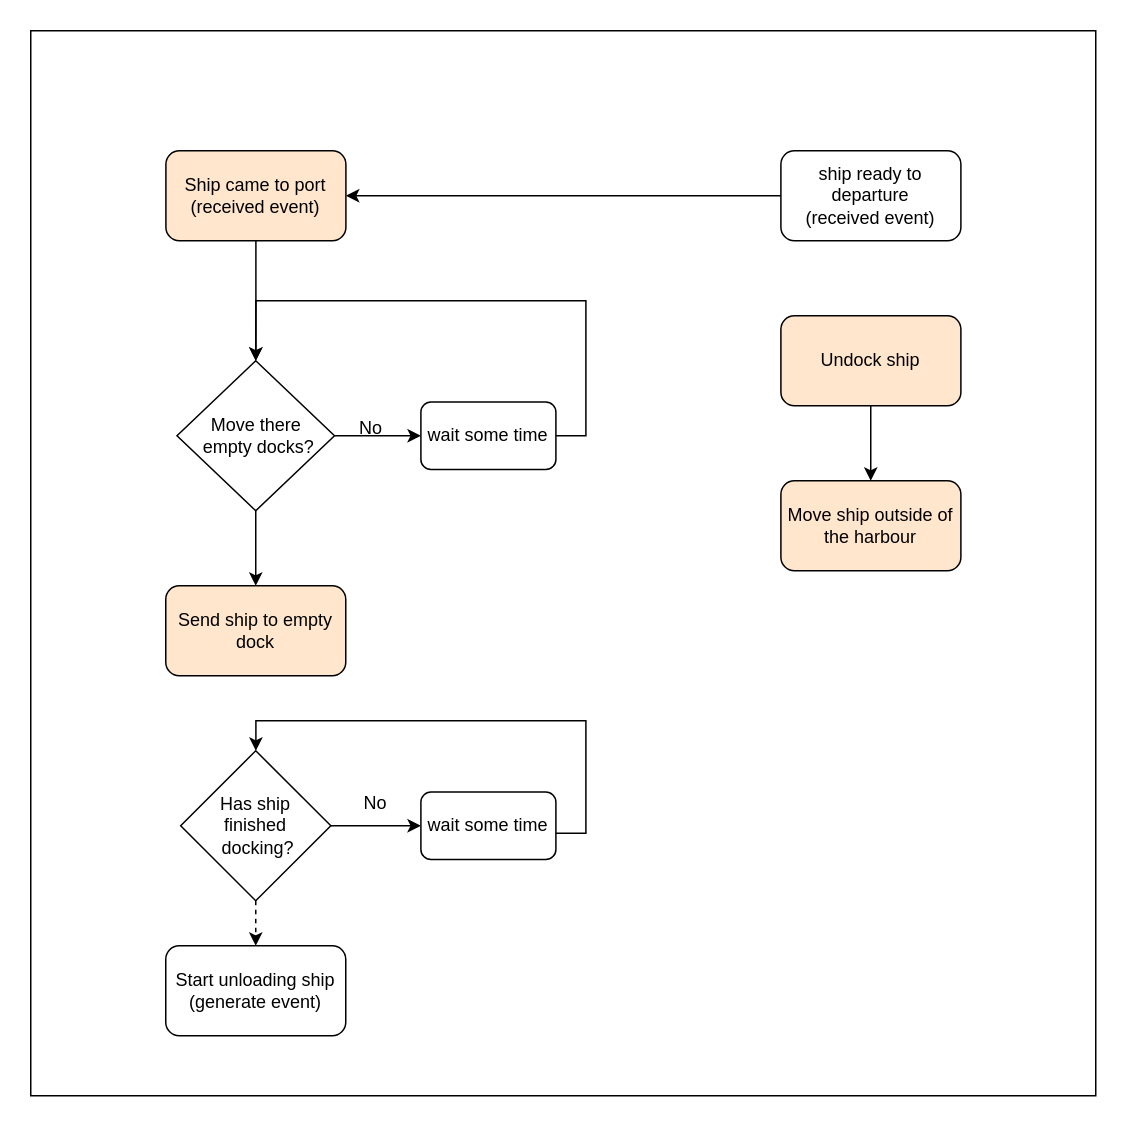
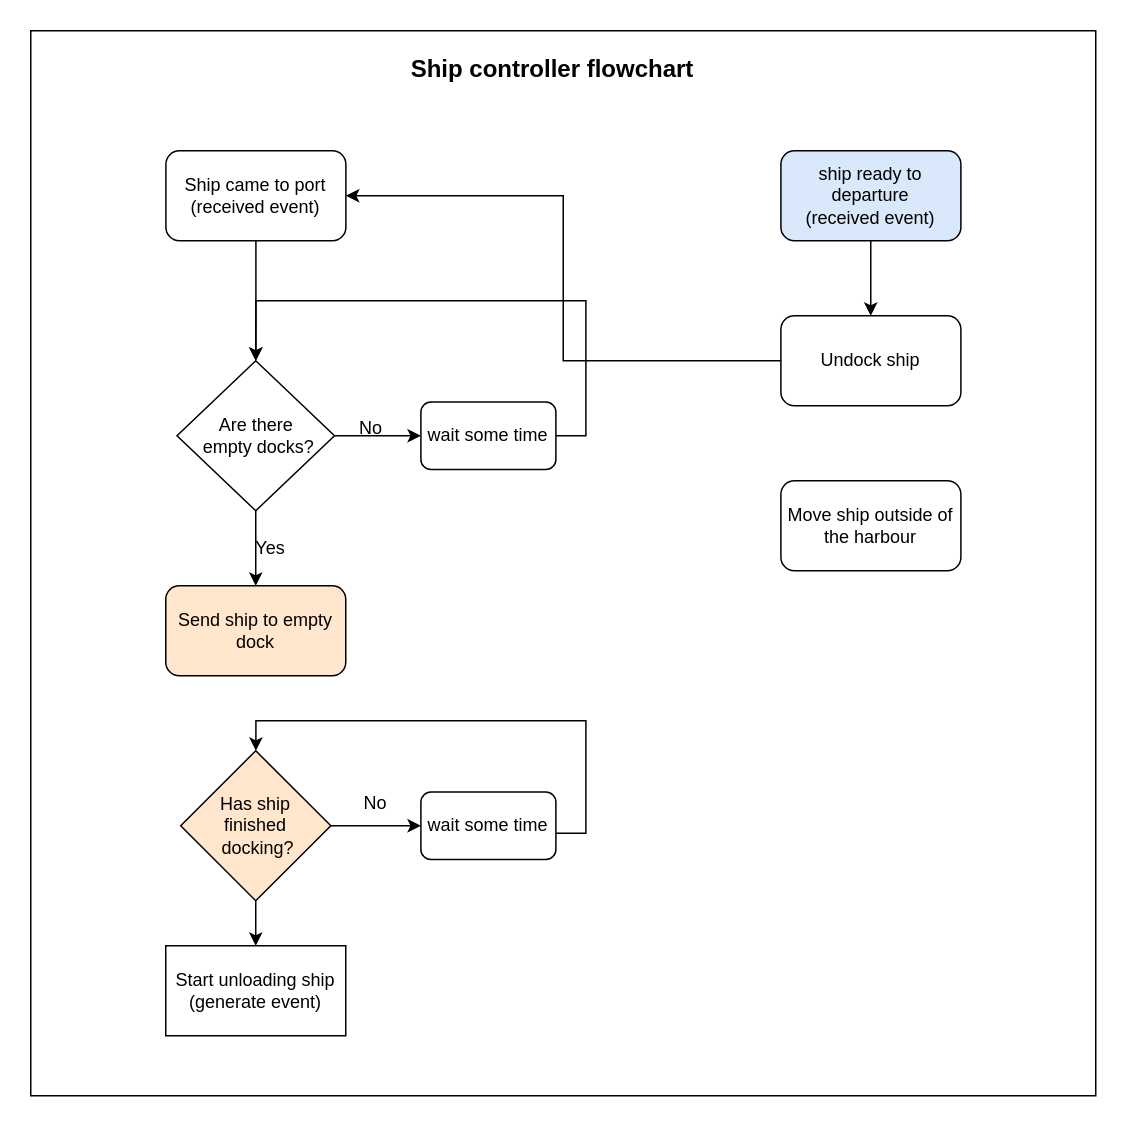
node "Ship controller flowchart": added
node "Ship came to port (received event)": fillcolor #ffe6cc -> #ffffff
edge "ship ready to departure (received event)" -> "Ship came to port (received event)": now "ship ready to departure (received event)" -> "Undock ship"
node "ship ready to departure (received event)": fillcolor #ffffff -> #dae8fc
node "Undock ship": fillcolor #ffe6cc -> #ffffff
node "Move there empty docks?": label "Move there empty docks?" -> "Are there empty docks?"
edge "Undock ship" -> "Move ship outside of the harbour": now "Undock ship" -> "Ship came to port (received event)"
node "Move ship outside of the harbour": fillcolor #ffe6cc -> #ffffff
node "Yes": added
node "Has ship finished docking?": fillcolor #ffffff -> #ffe6cc
edge "Has ship finished docking?" -> "Start unloading ship (generate event)": style dashed -> solid
node "Start unloading ship (generate event)": shape rounded rectangle -> rectangle
